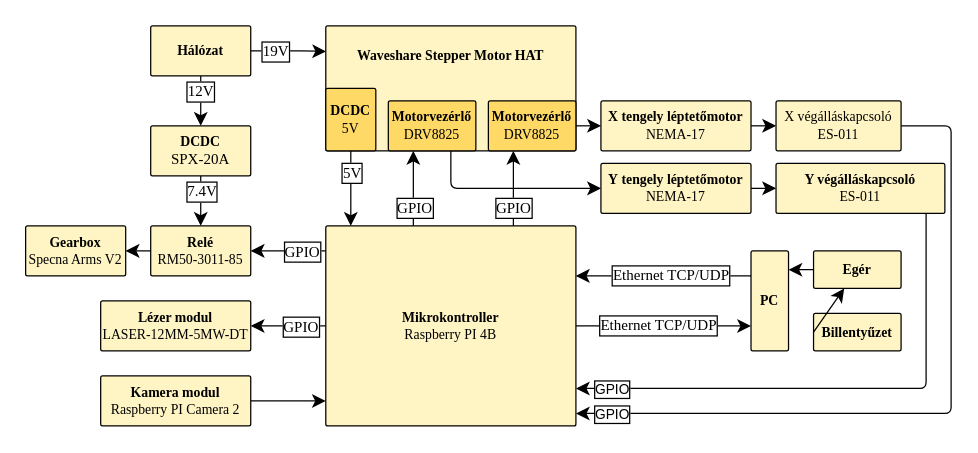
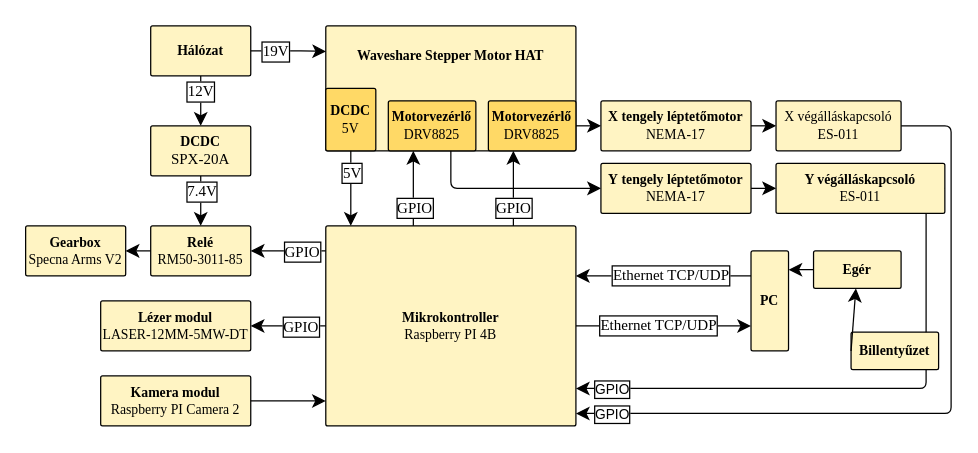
node "Billentyűzet": moved (857, 332) -> (894, 351)
